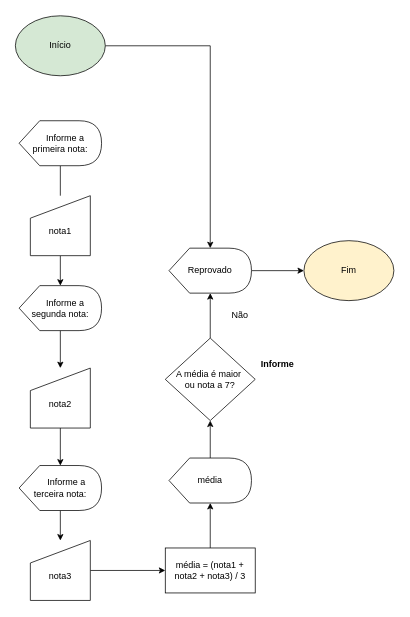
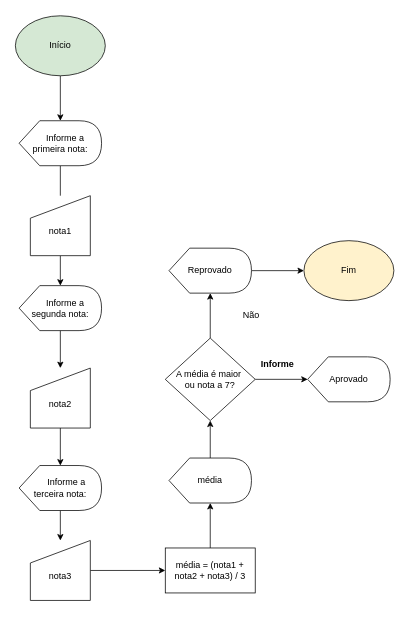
edge "Início" -> "Reprovado": now "Início" -> "Informe a primeira nota:"
node "Não": moved (240, 315) -> (252, 315)
edge "A média é maior ou nota a 7?" -> "Aprovado": added
node "Aprovado": added
